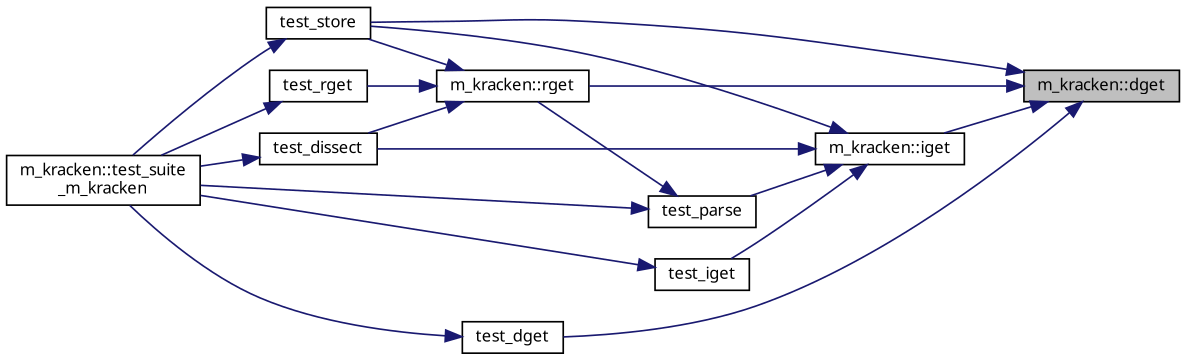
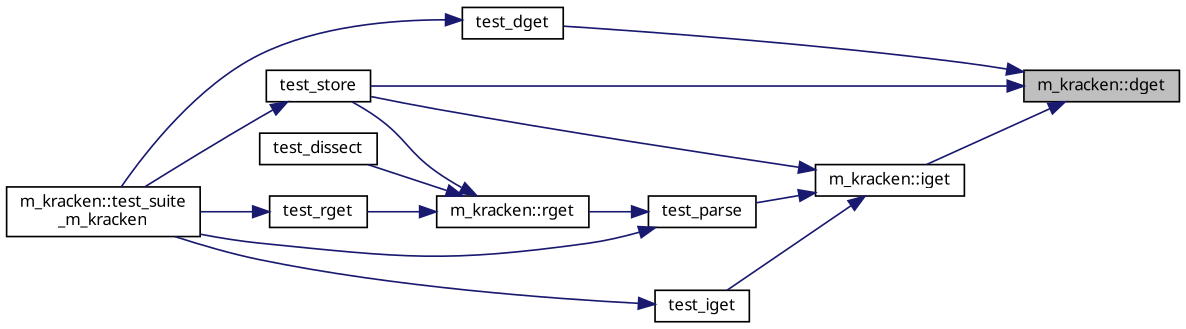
edge "m_kracken::rget" -> "m_kracken::dget": removed
edge "test_dissect" -> "m_kracken::iget": removed
edge "m_kracken::test_suite _m_kracken" -> "test_dissect": removed
